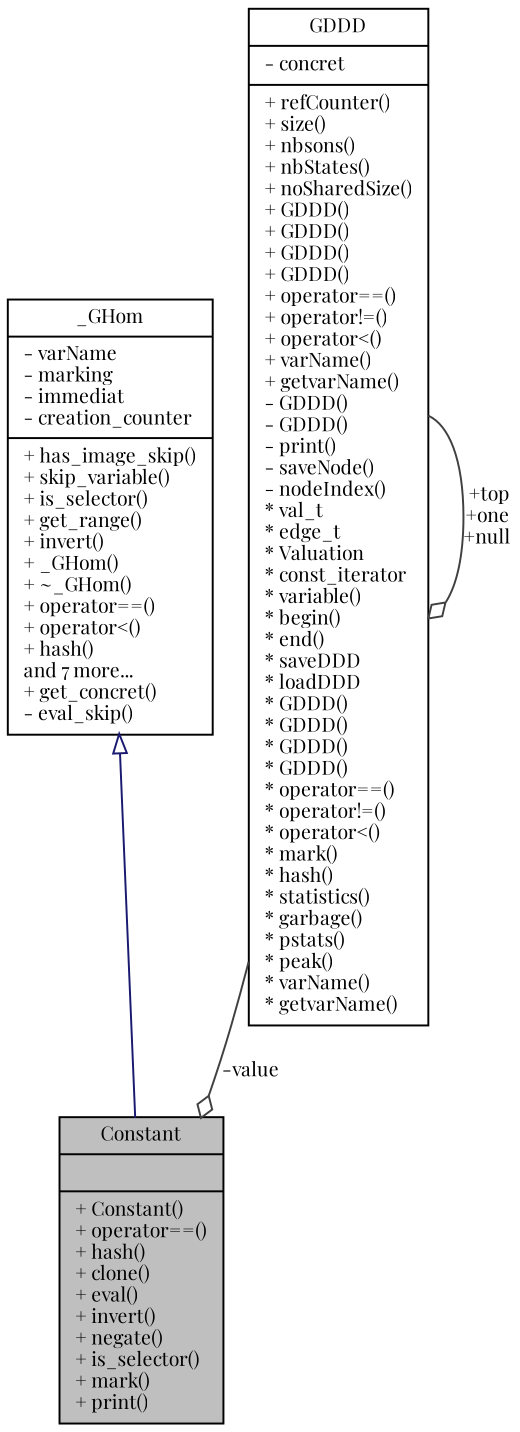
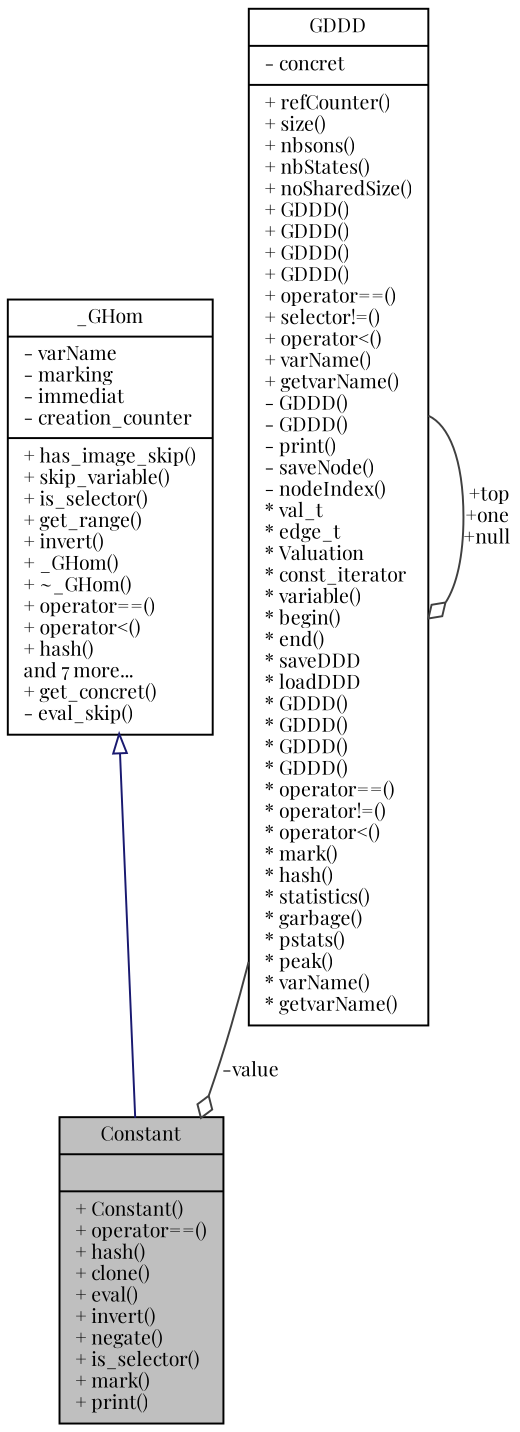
node "GDDD": text "+ operator!=()" -> "+ selector!=()"
